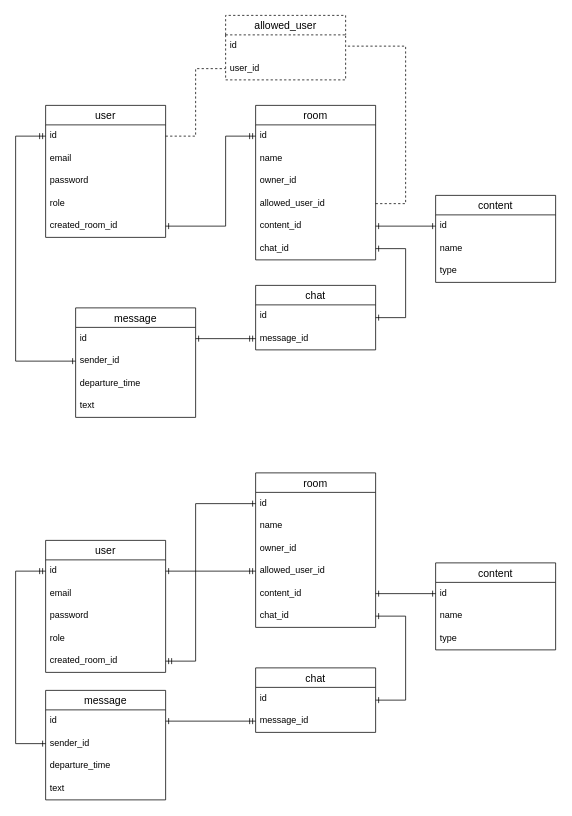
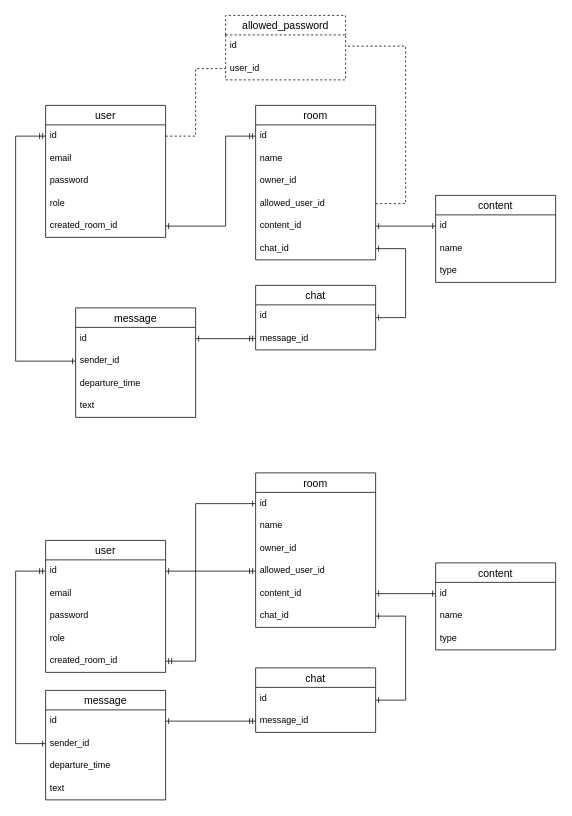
node "allowed_user": label "allowed_user" -> "allowed_password"
